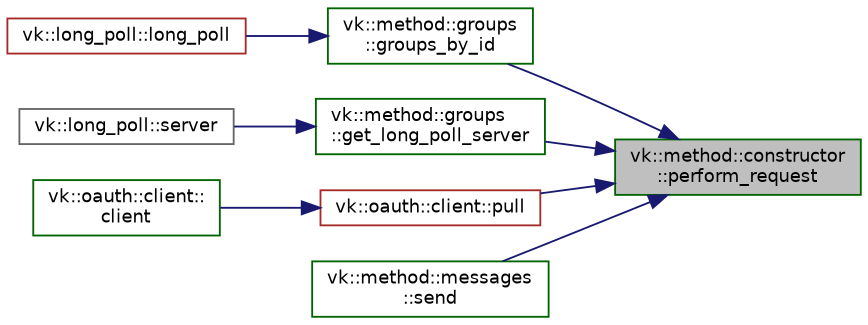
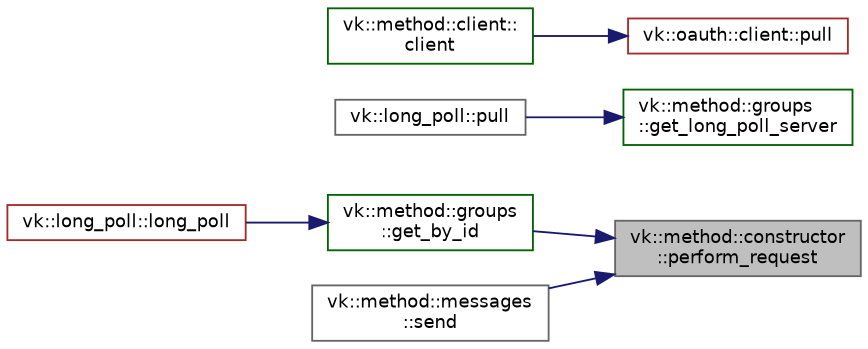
node "vk::method::groups ::groups_by_id": label "vk::method::groups ::groups_by_id" -> "vk::method::groups ::get_by_id"
node "vk::long_poll::server": label "vk::long_poll::server" -> "vk::long_poll::pull"
edge "vk::method::groups ::get_long_poll_server" -> "vk::method::constructor ::perform_request": removed
node "vk::method::constructor ::perform_request": color darkgreen -> gray40
edge "vk::oauth::client::pull" -> "vk::method::constructor ::perform_request": removed
node "vk::oauth::client:: client": label "vk::oauth::client:: client" -> "vk::method::client:: client"
node "vk::method::messages ::send": color darkgreen -> gray40
